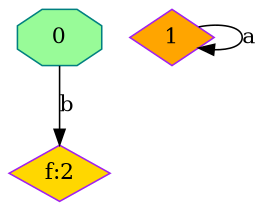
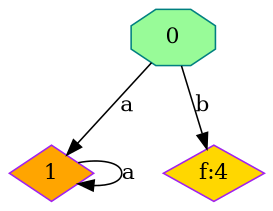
edge "0" -> "1": added, label "a"
node "f:2": label "f:2" -> "f:4"
